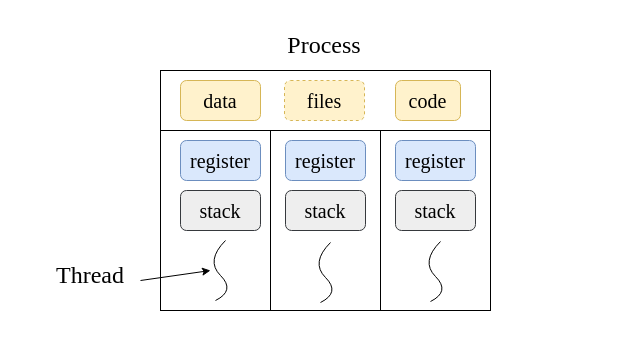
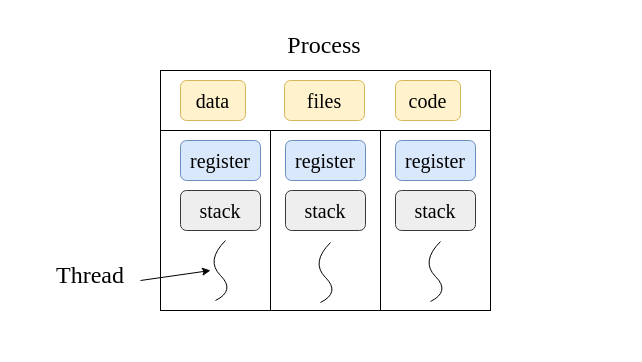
node "data": size 80x40 -> 65x40
node "files": style dashed -> solid
